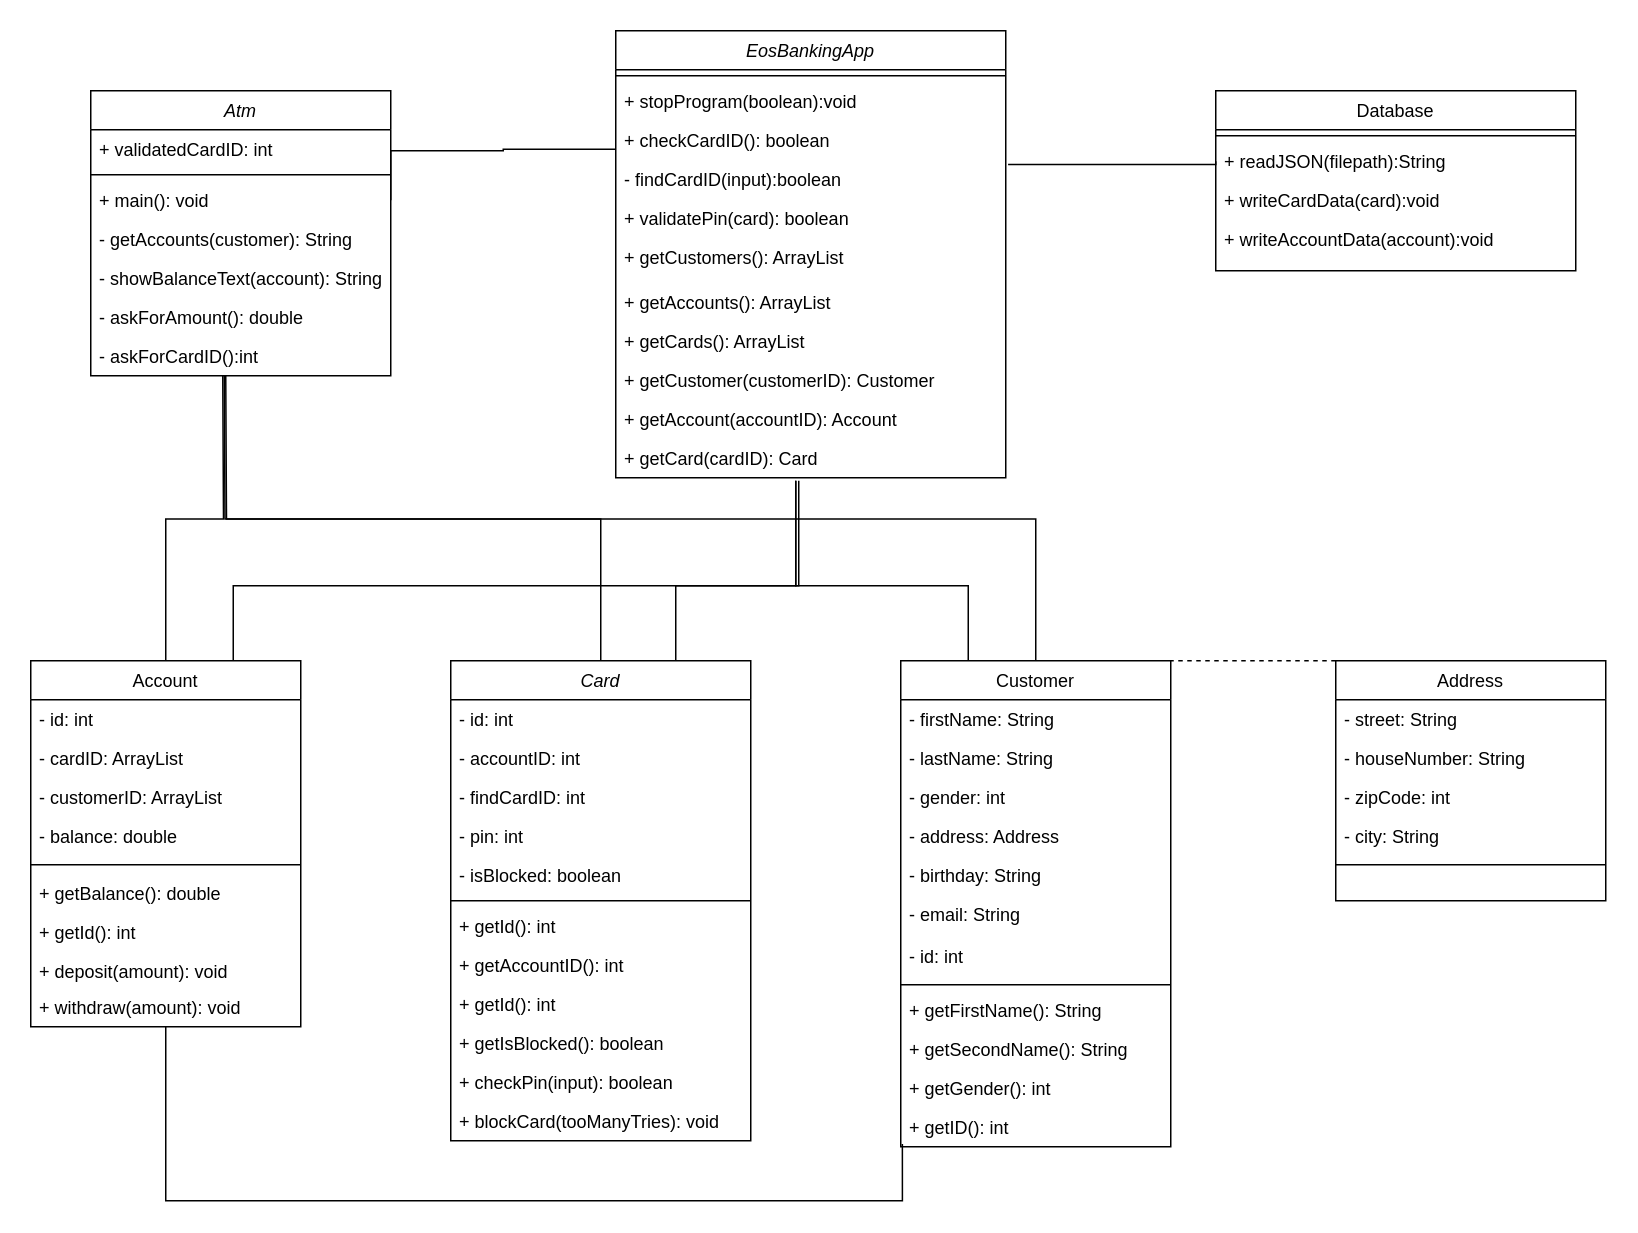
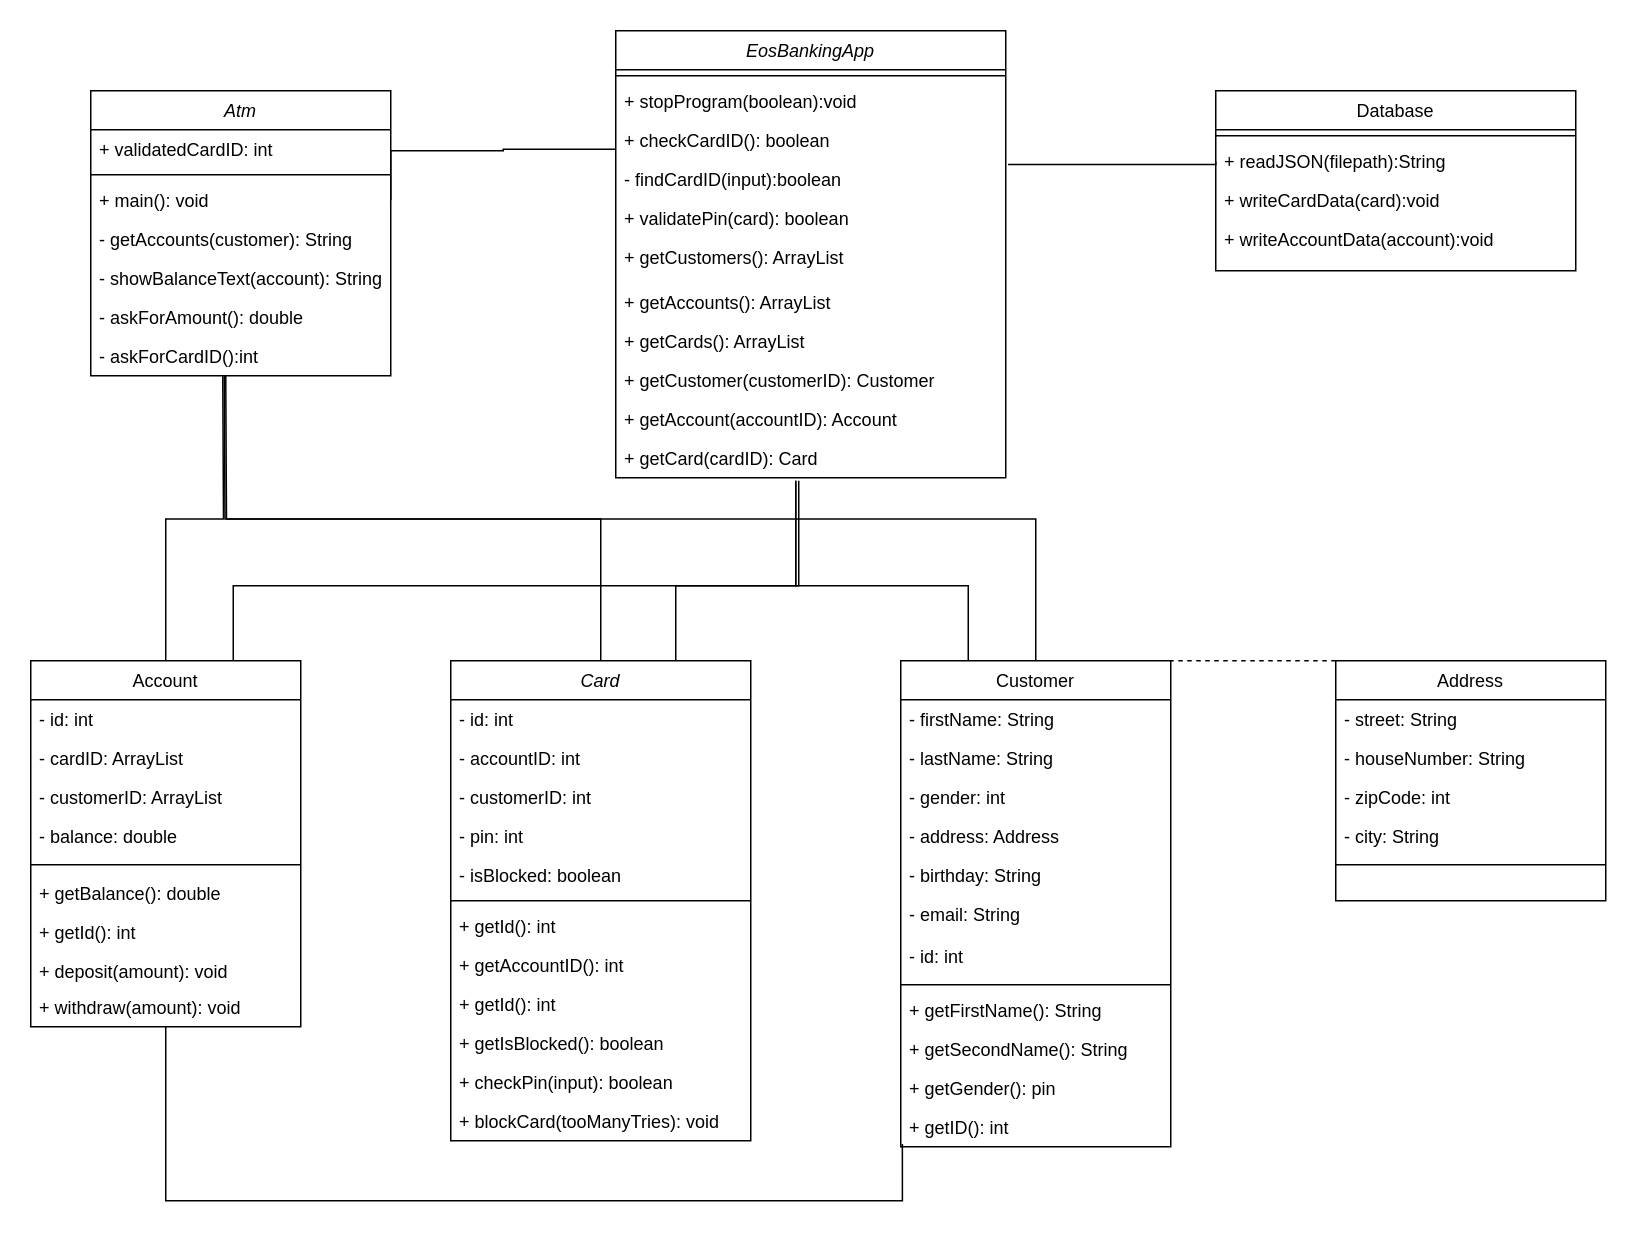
node "- findCardID: int": label "- findCardID: int" -> "- customerID: int"
node "+ getGender(): int": label "+ getGender(): int" -> "+ getGender(): pin"
